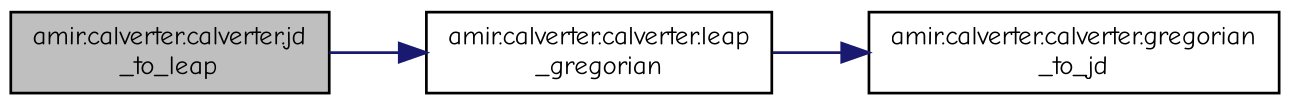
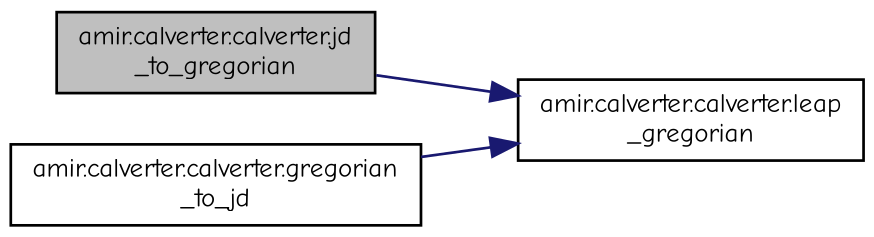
node "amir.calverter.calverter.jd _to_leap": label "amir.calverter.calverter.jd _to_leap" -> "amir.calverter.calverter.jd _to_gregorian"
edge "amir.calverter.calverter.leap _gregorian" -> "amir.calverter.calverter.gregorian _to_jd": reversed
